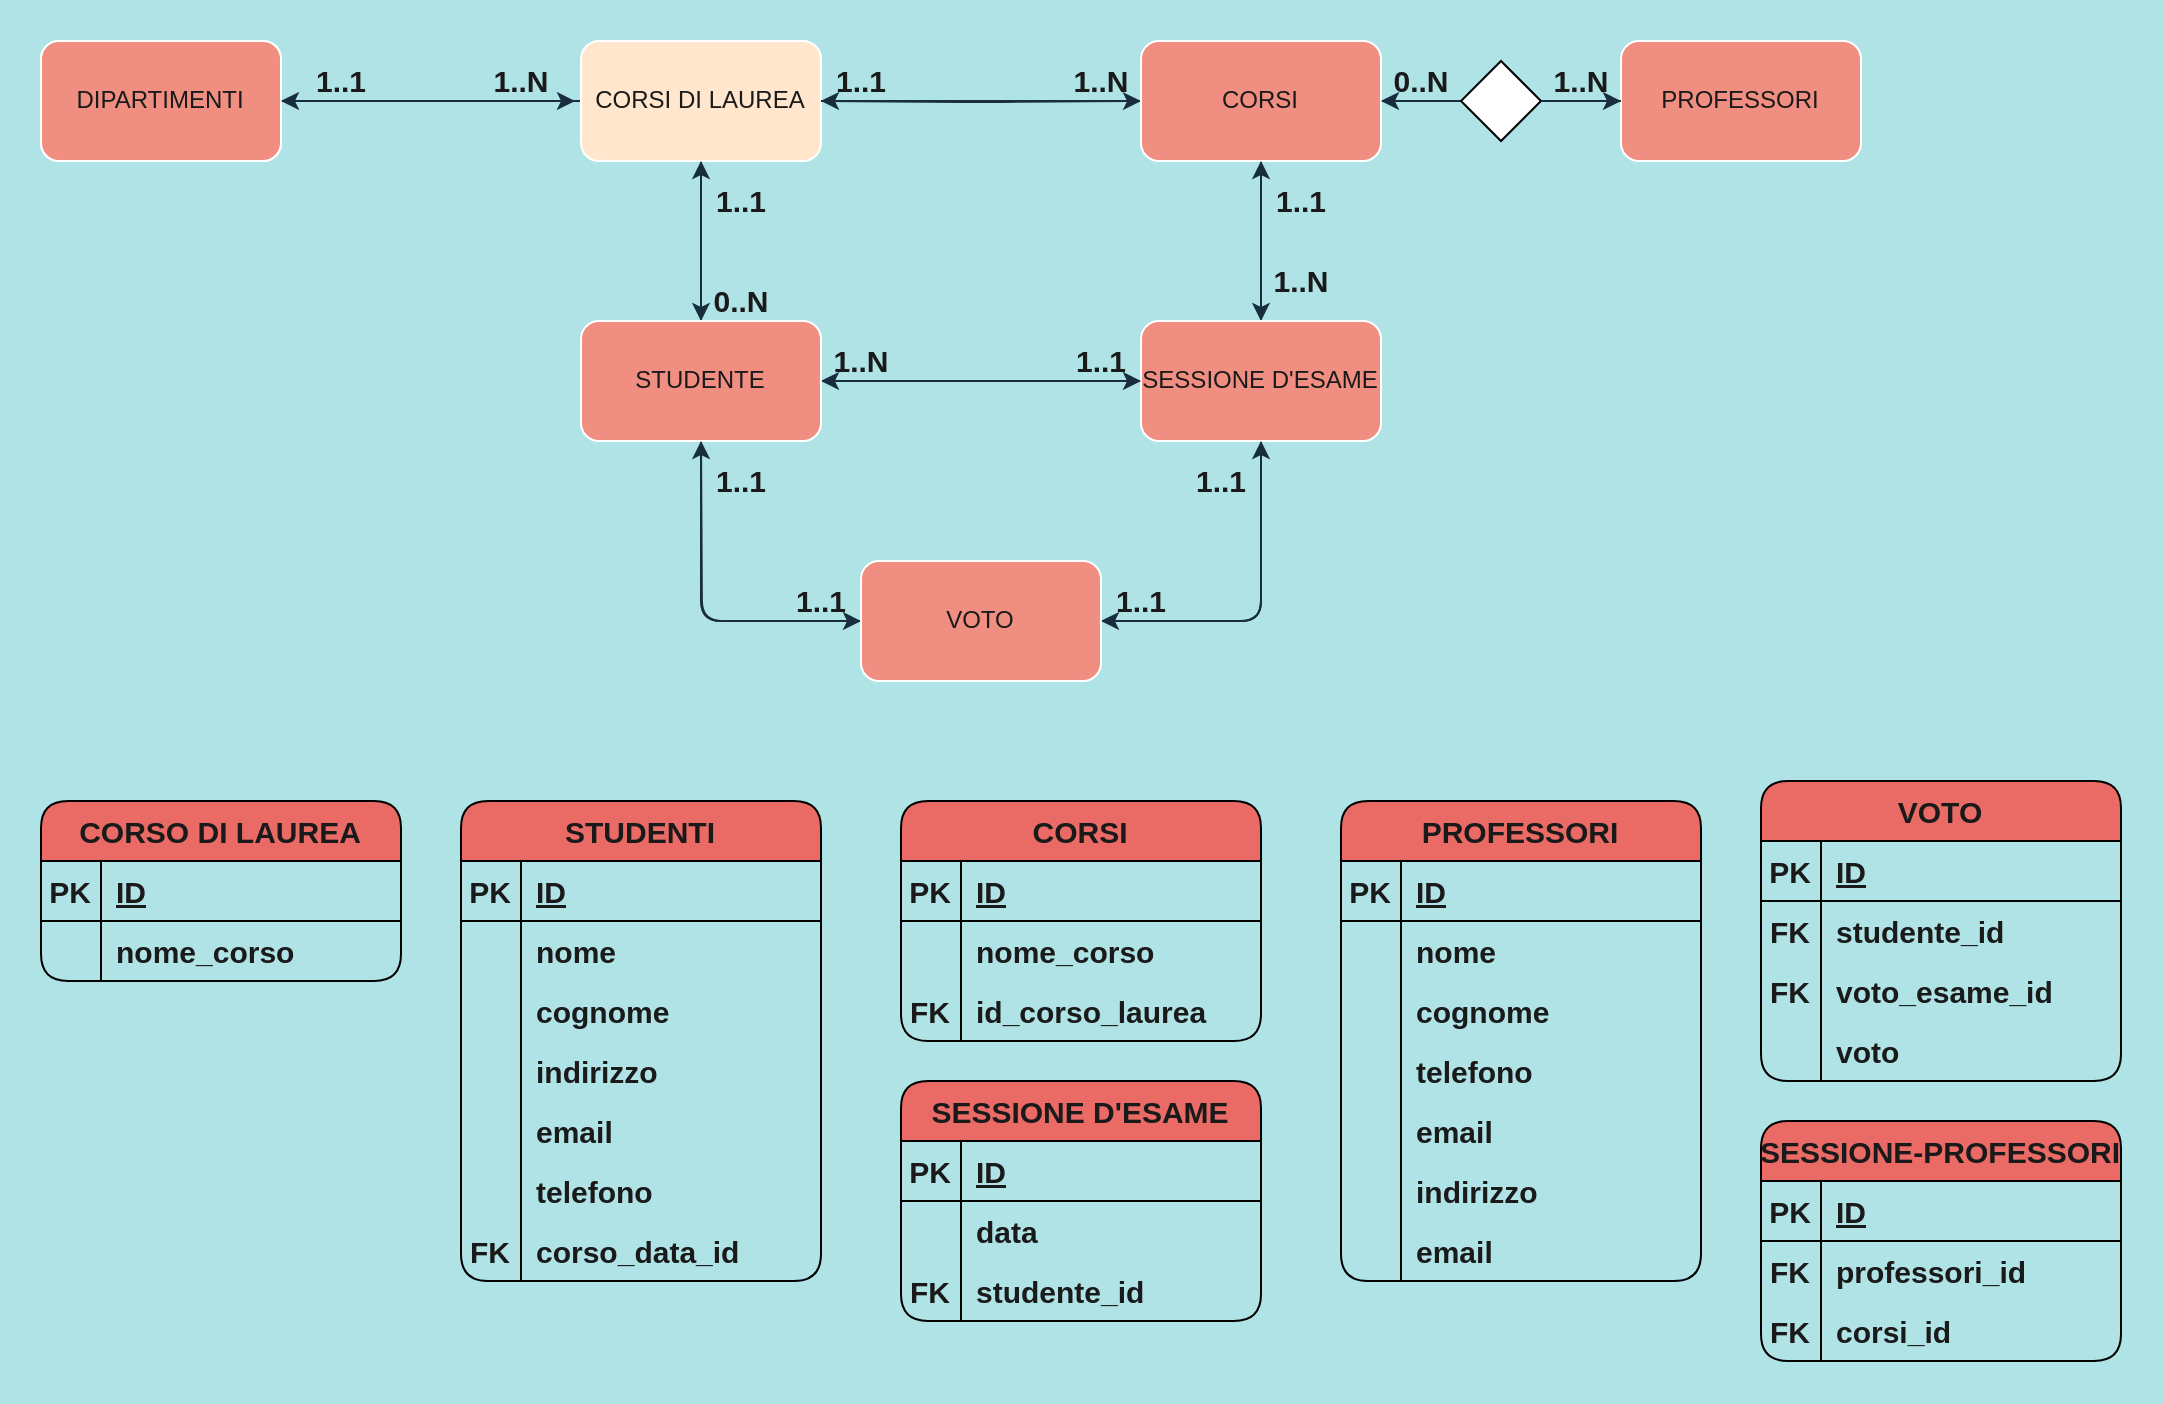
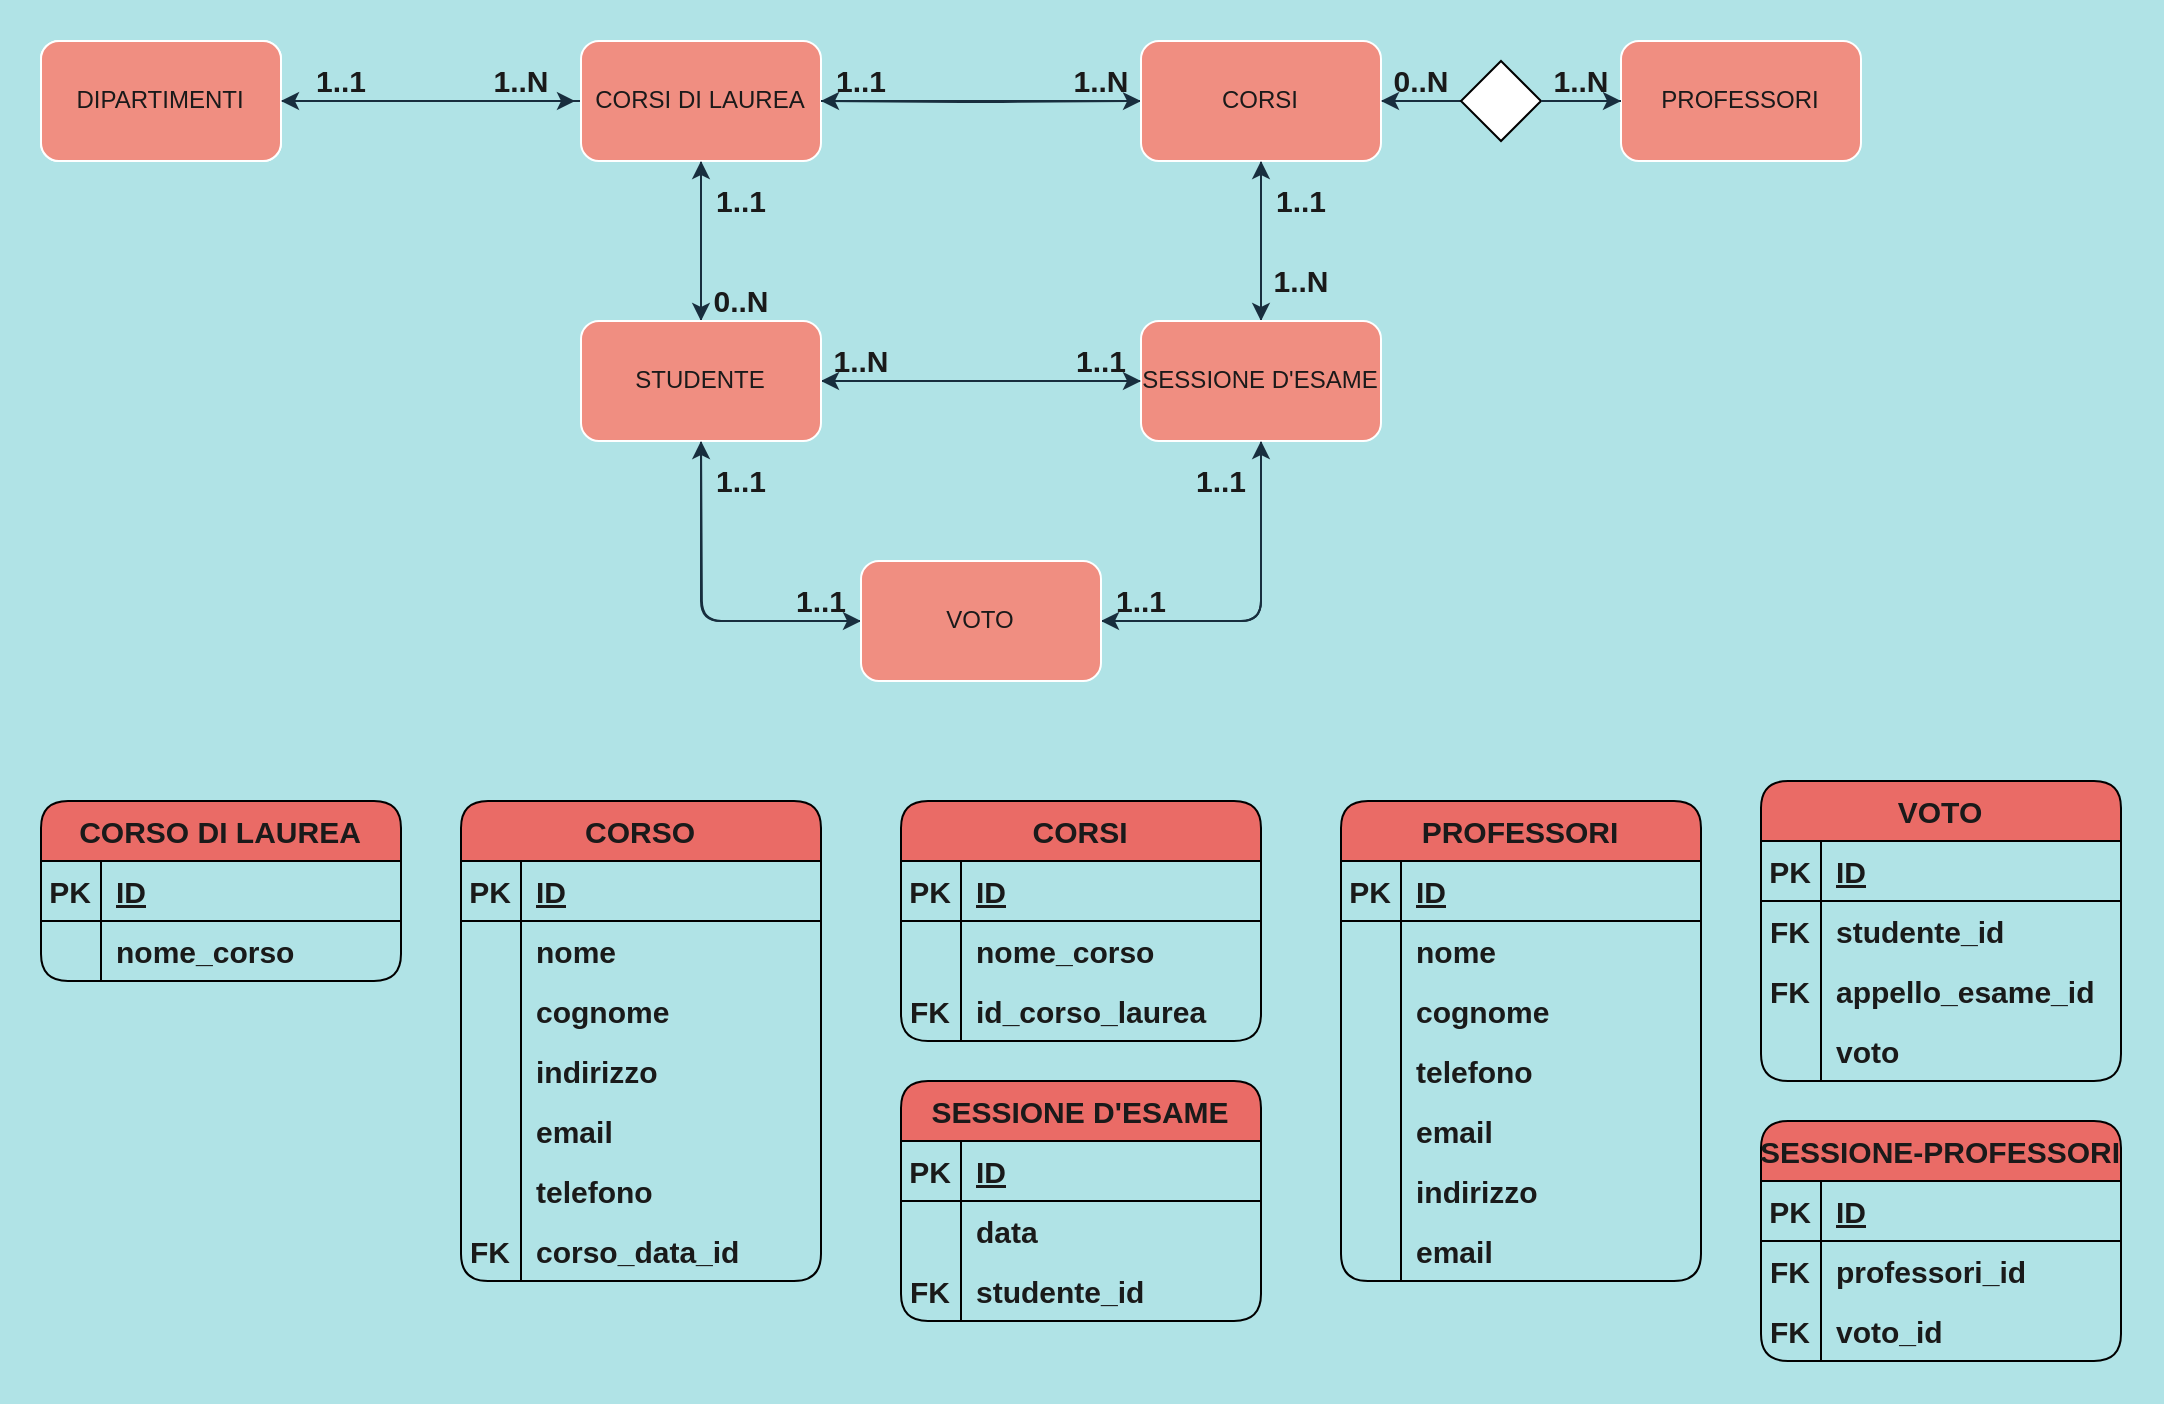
node "CORSI DI LAUREA": fillcolor #ffe6cc -> #f08e81
node "STUDENTI": label "STUDENTI" -> "CORSO"
node "voto_esame_id": label "voto_esame_id" -> "appello_esame_id"
node "corsi_id": label "corsi_id" -> "voto_id"
